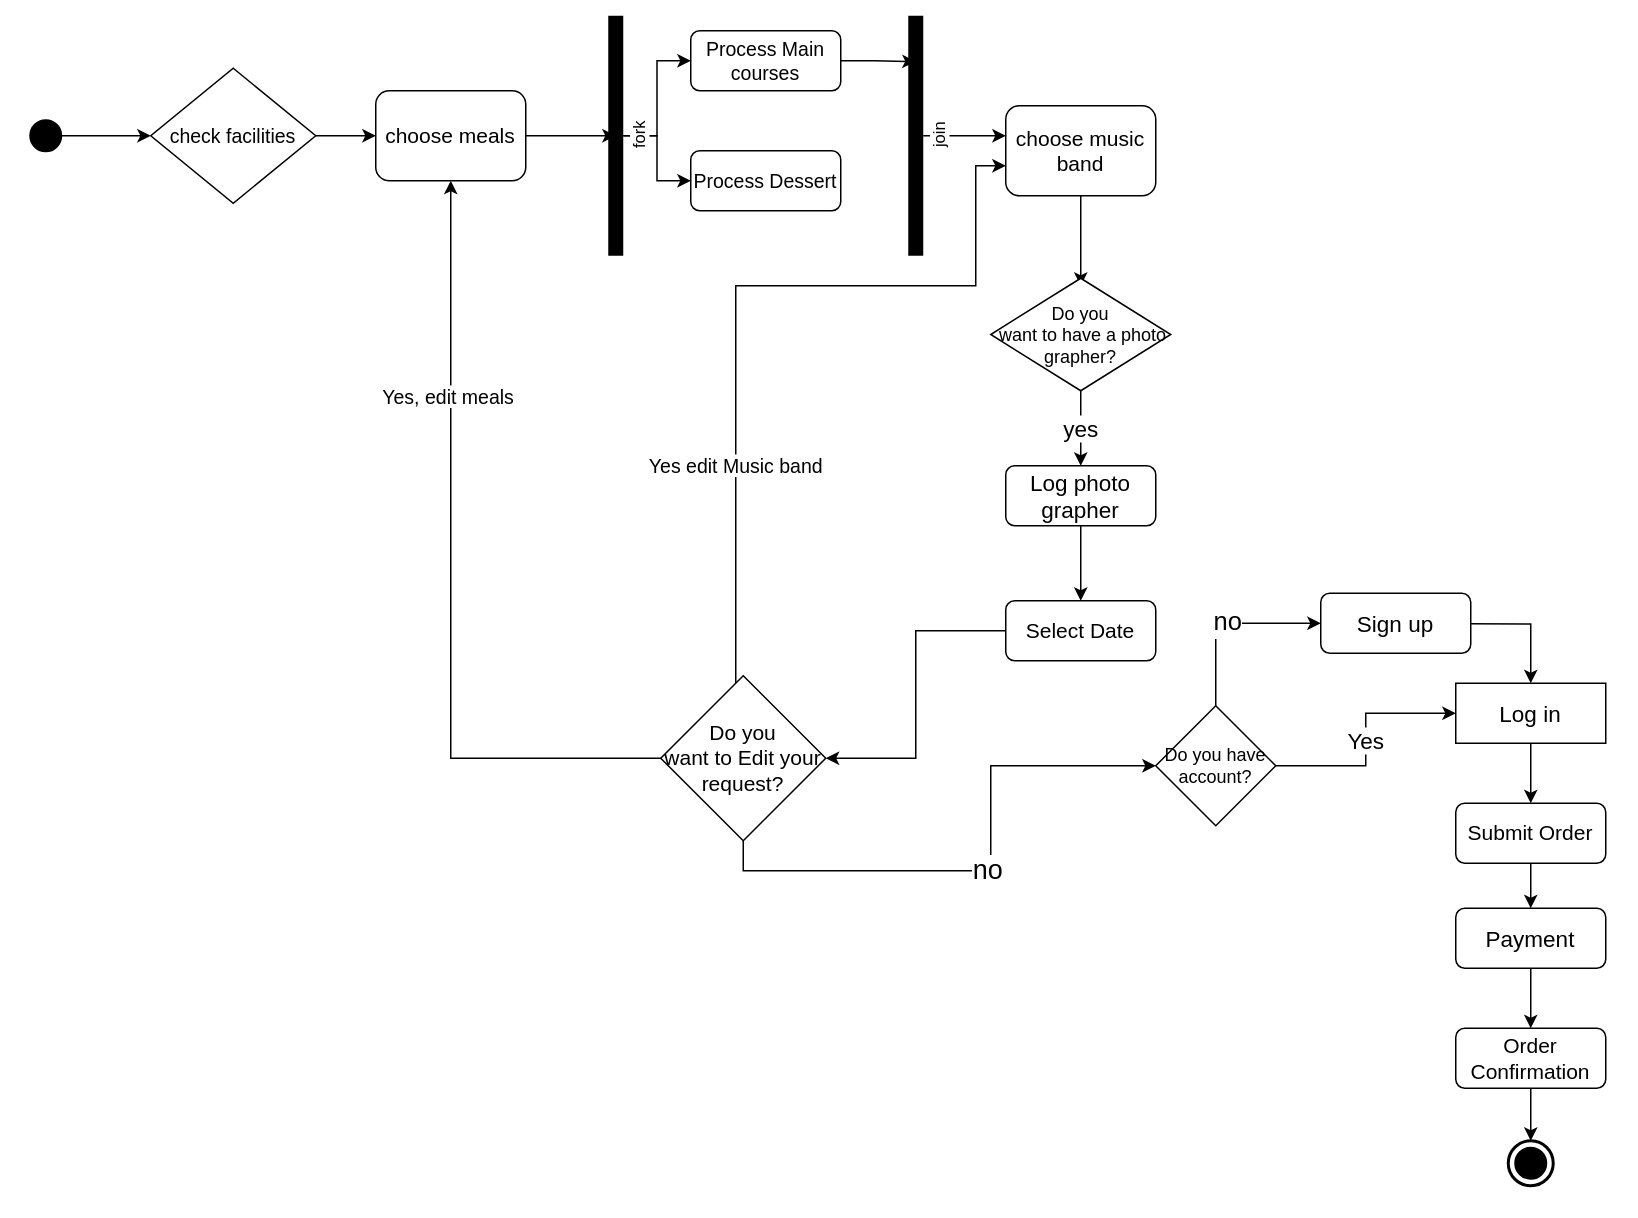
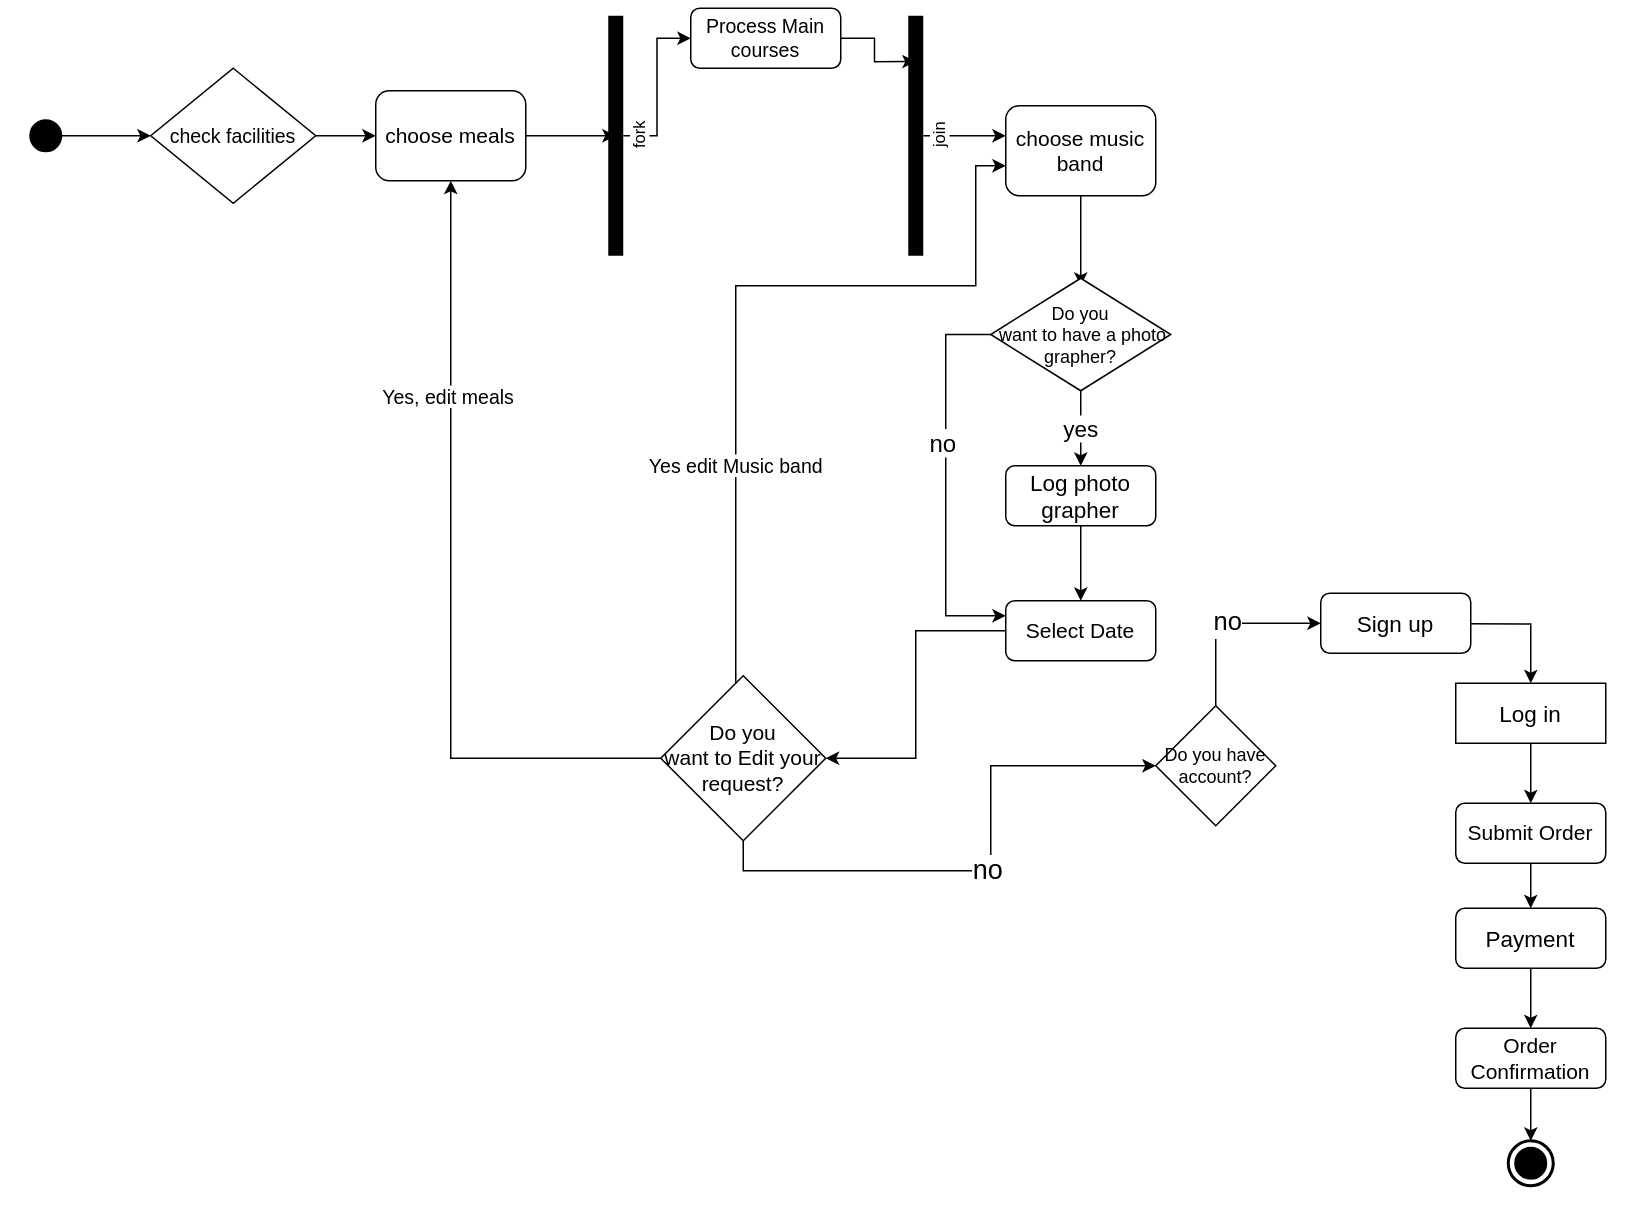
node "Process Main courses": moved (766, 61) -> (766, 38)
edge "fork" -> "Process Dessert": removed
node "Process Dessert": removed
edge "Do you want to have a photo grapher?" -> "Select Date": added, label "no"
edge "Do you have account?" -> "Log in": removed, label "Yes"
